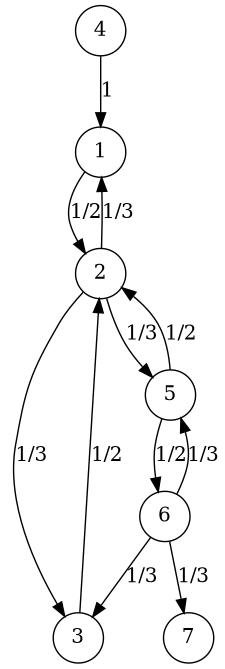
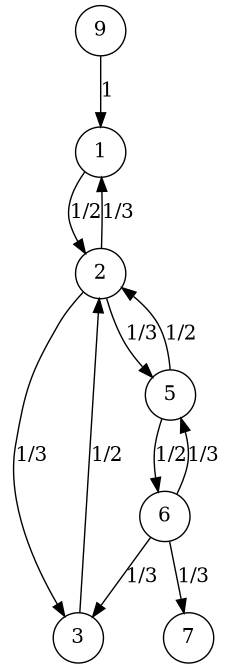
node "4": label "4" -> "9"
